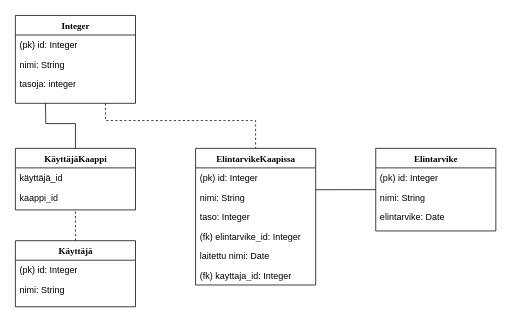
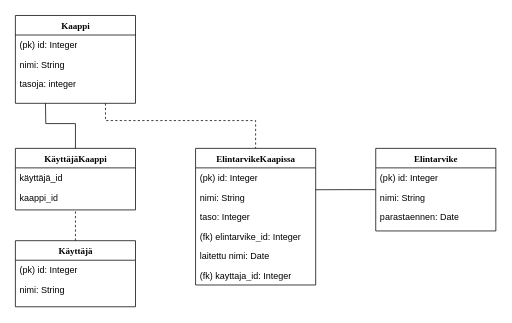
node "Integer": label "Integer" -> "Kaappi"
node "elintarvike: Date": label "elintarvike: Date" -> "parastaennen: Date"
